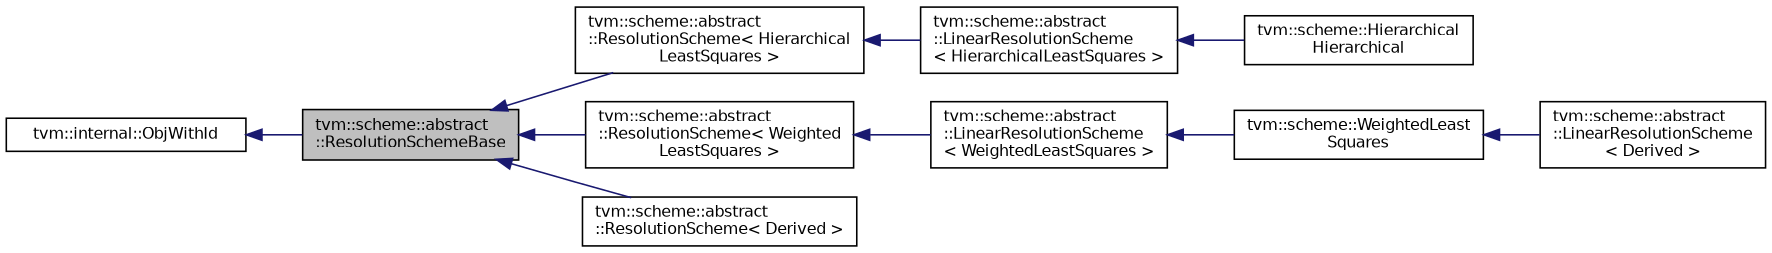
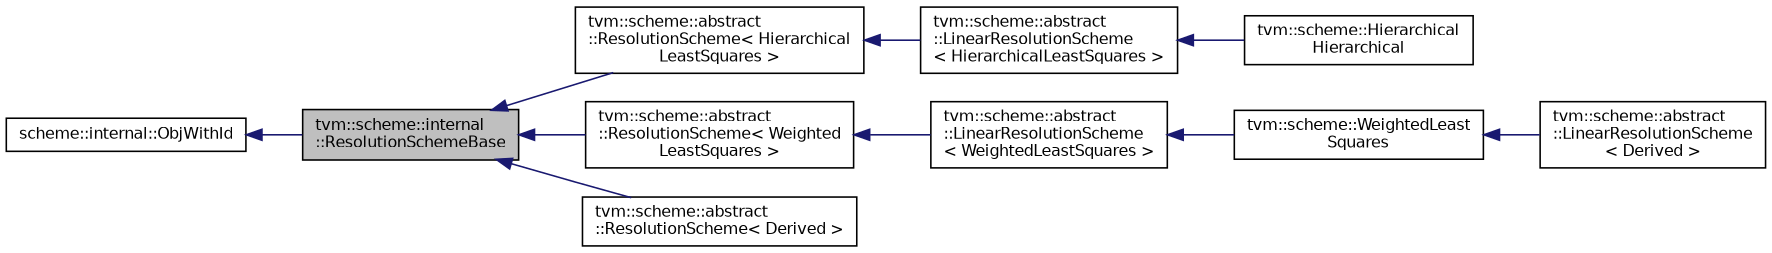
node "tvm::internal::ObjWithId": label "tvm::internal::ObjWithId" -> "scheme::internal::ObjWithId"
node "tvm::scheme::abstract ::ResolutionSchemeBase": label "tvm::scheme::abstract ::ResolutionSchemeBase" -> "tvm::scheme::internal ::ResolutionSchemeBase"
